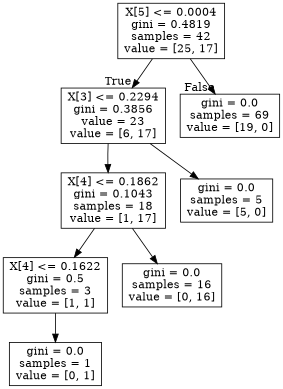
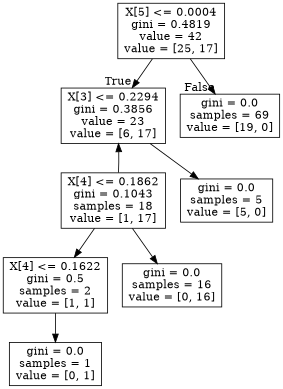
node "X[5] <= 0.0004 gini = 0.4819 samples = 42 value = [25, 17]": label "X[5] <= 0.0004 gini = 0.4819 samples = 42 value = [25, 17]" -> "X[5] <= 0.0004 gini = 0.4819 value = 42 value = [25, 17]"
edge "X[3] <= 0.2294 gini = 0.3856 value = 23 value = [6, 17]" -> "X[4] <= 0.1862 gini = 0.1043 samples = 18 value = [1, 17]": reversed
node "X[4] <= 0.1622 gini = 0.5 samples = 3 value = [1, 1]": label "X[4] <= 0.1622 gini = 0.5 samples = 3 value = [1, 1]" -> "X[4] <= 0.1622 gini = 0.5 samples = 2 value = [1, 1]"
